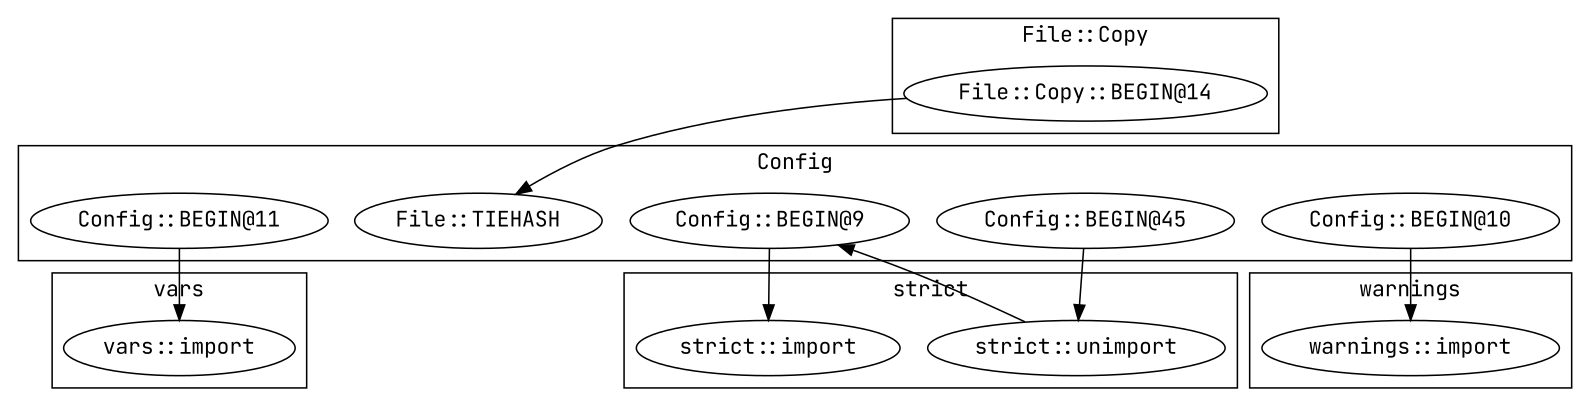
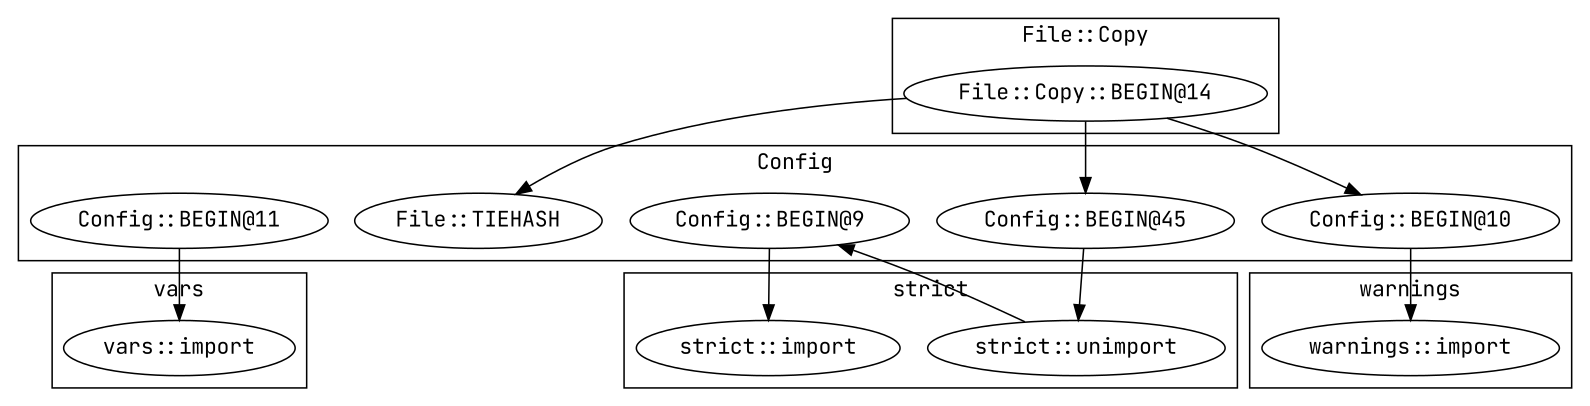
edge "File::Copy::BEGIN@14" -> "Config::BEGIN@45": added
edge "File::Copy::BEGIN@14" -> "Config::BEGIN@10": added
